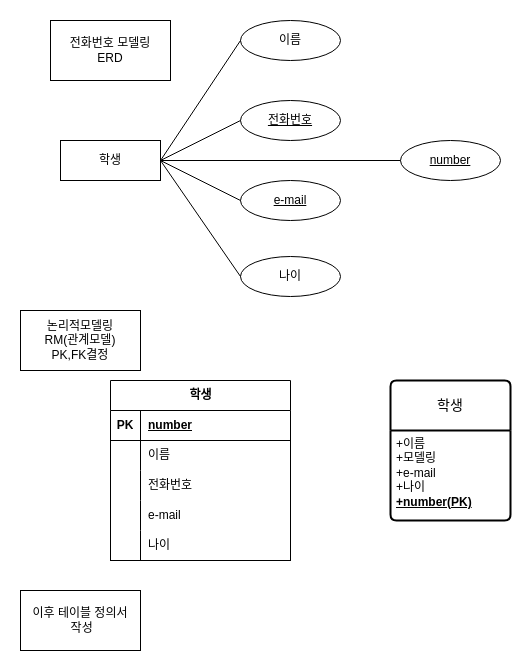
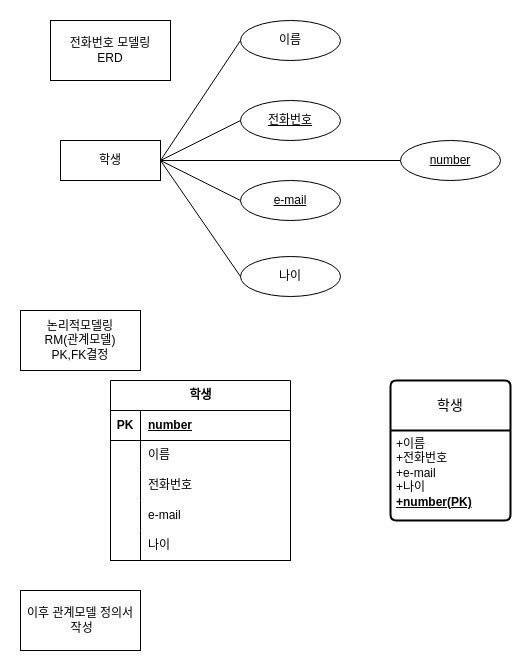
node "+이름 +모델링 +e-mail +나이 +number(PK)": label "+이름 +모델링 +e-mail +나이 +number(PK)" -> "+이름 +전화번호 +e-mail +나이 +number(PK)"
node "이후 테이블 정의서 작성": label "이후 테이블 정의서 작성" -> "이후 관계모델 정의서 작성"
